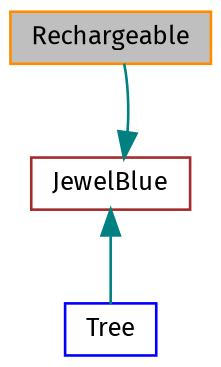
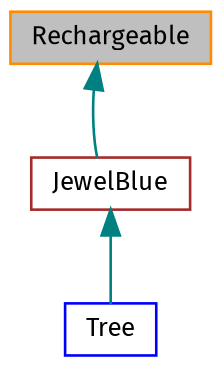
edge "Rechargeable" -> "JewelBlue": reversed
